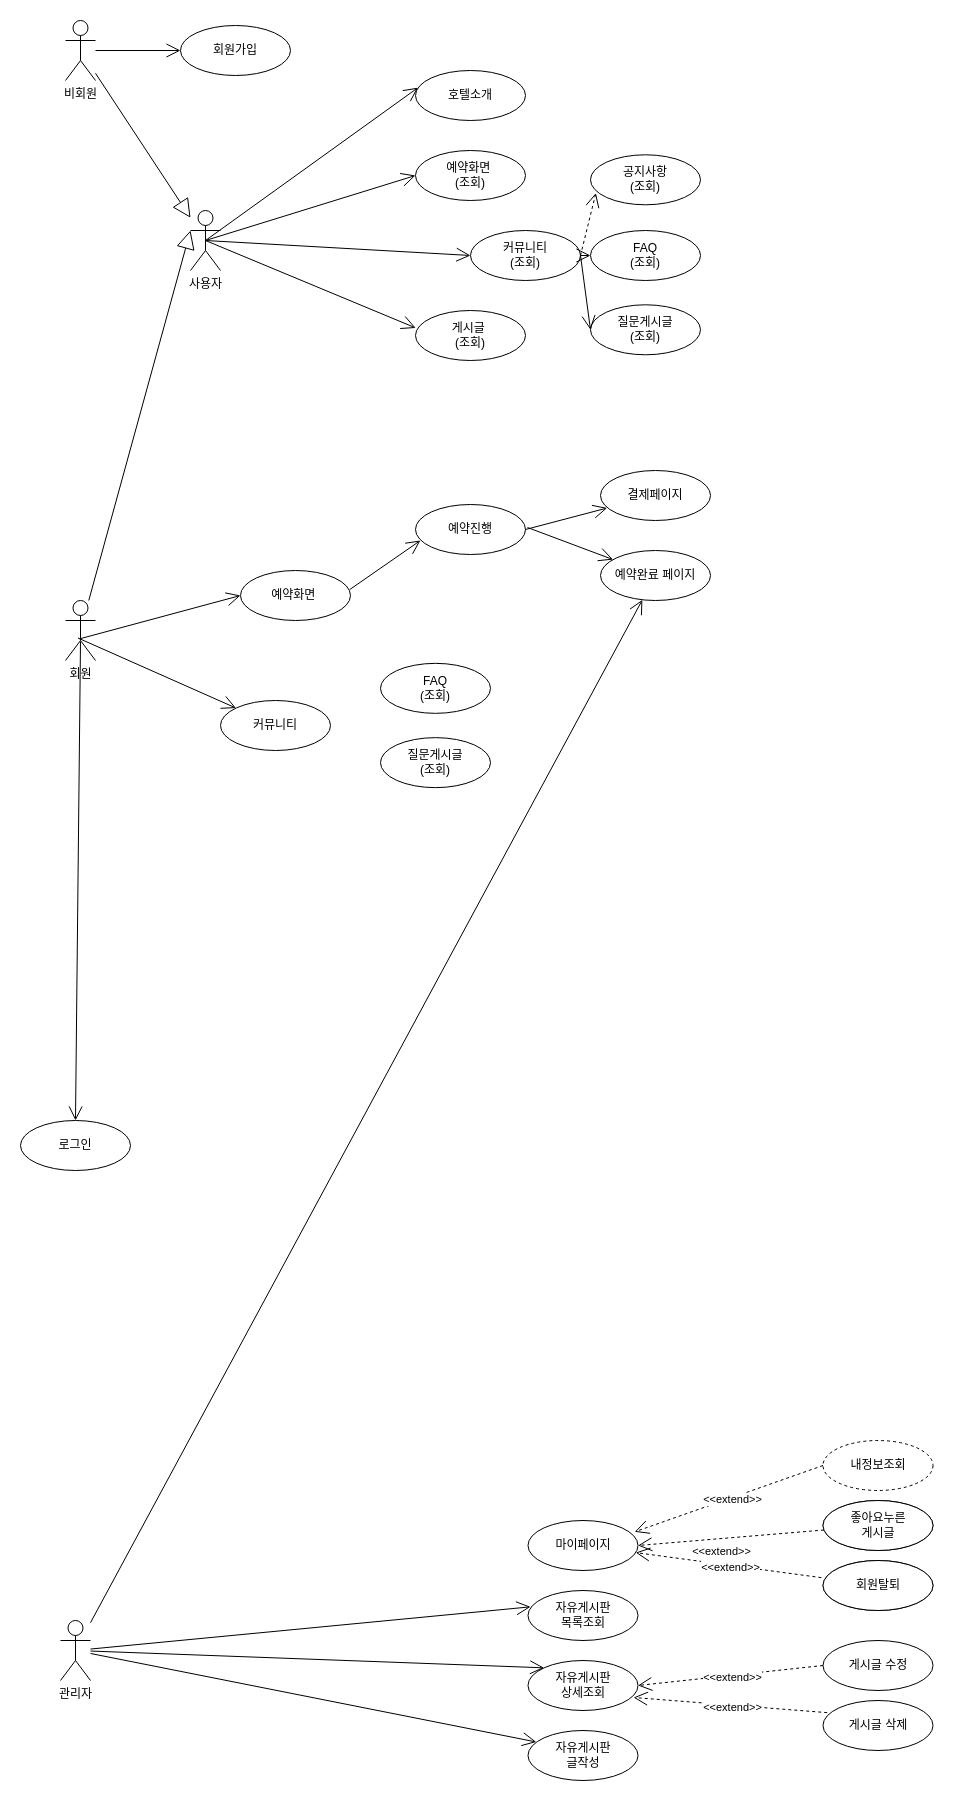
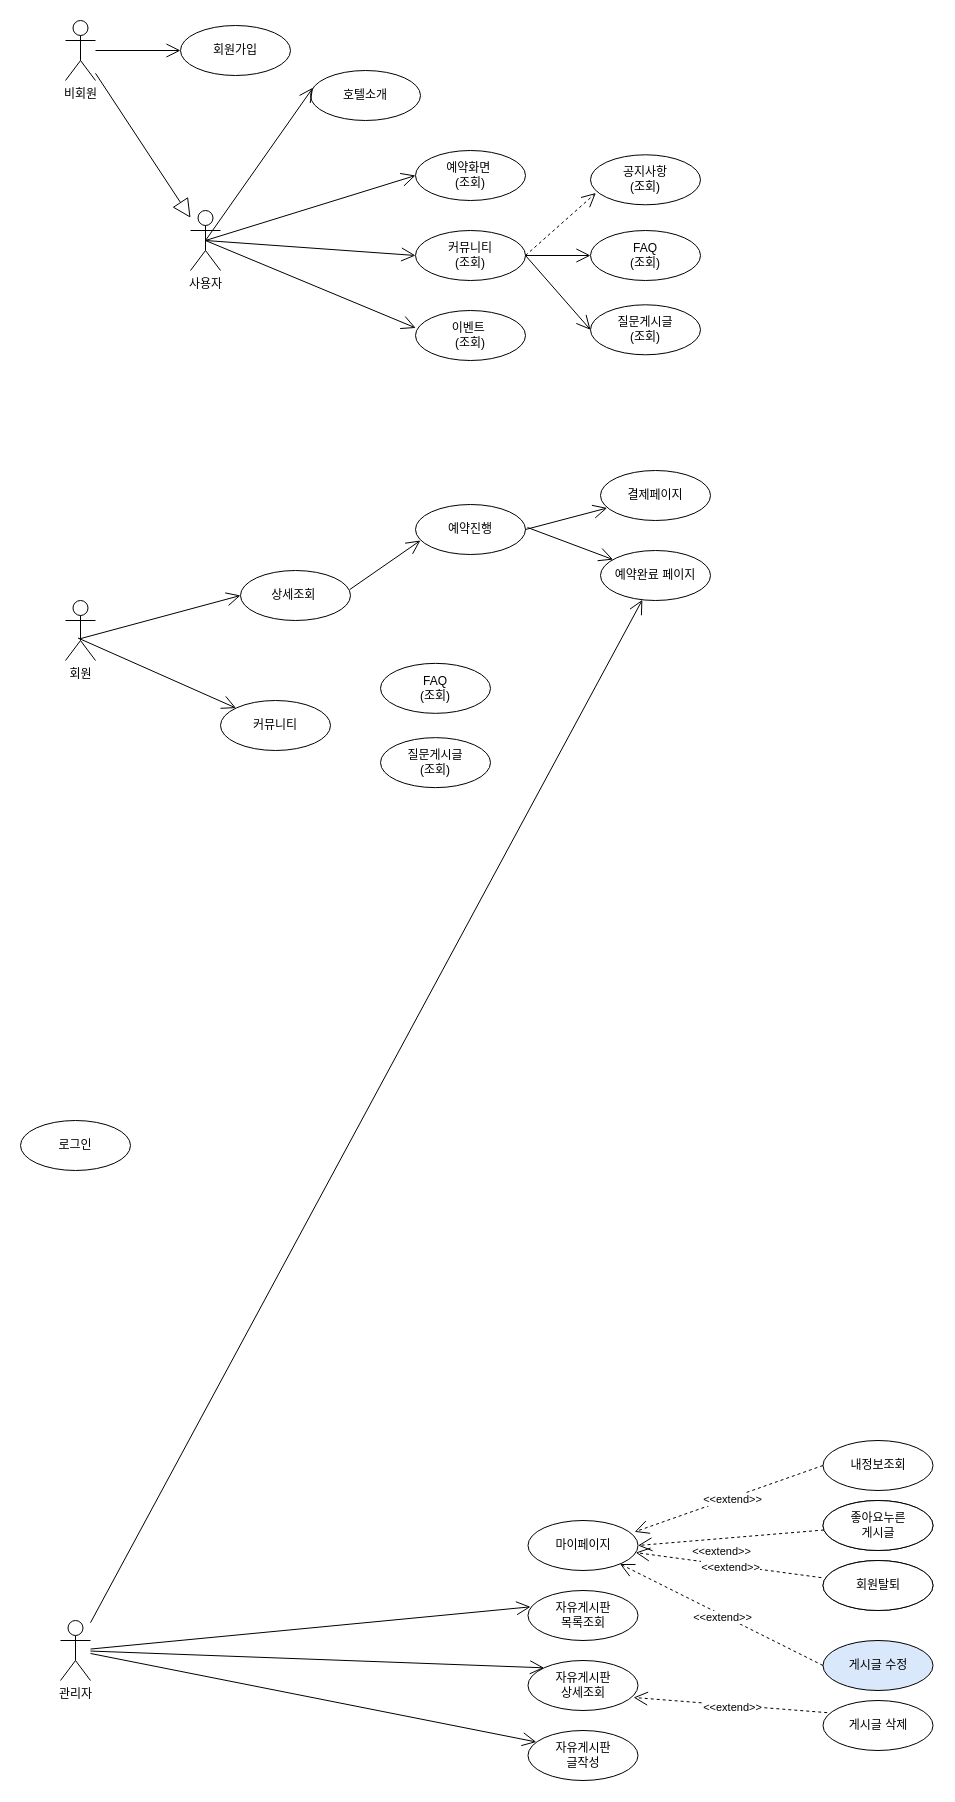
node "호텔소개": moved (471, 96) -> (366, 96)
node "커뮤니티 (조회)": moved (526, 256) -> (471, 256)
node "게시글 (조회)": label "게시글 (조회)" -> "이벤트 (조회)"
edge "회원" -> "사용자": removed
node "예약화면": label "예약화면" -> "상세조회"
edge "회원" -> "로그인": removed
node "내정보조회": style dashed -> solid
node "게시글 수정": fillcolor #ffffff -> #dae8fc
edge "게시글 수정" -> "자유게시판 상세조회": now "게시글 수정" -> "마이페이지"
